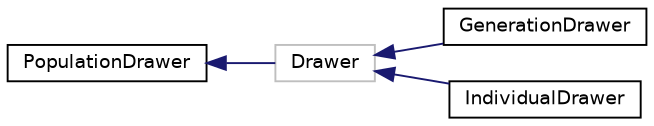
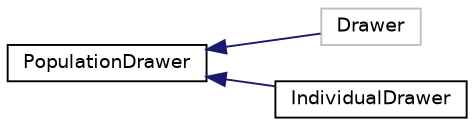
node "GenerationDrawer": removed
edge "IndividualDrawer" -> "Drawer": now "IndividualDrawer" -> "PopulationDrawer"
